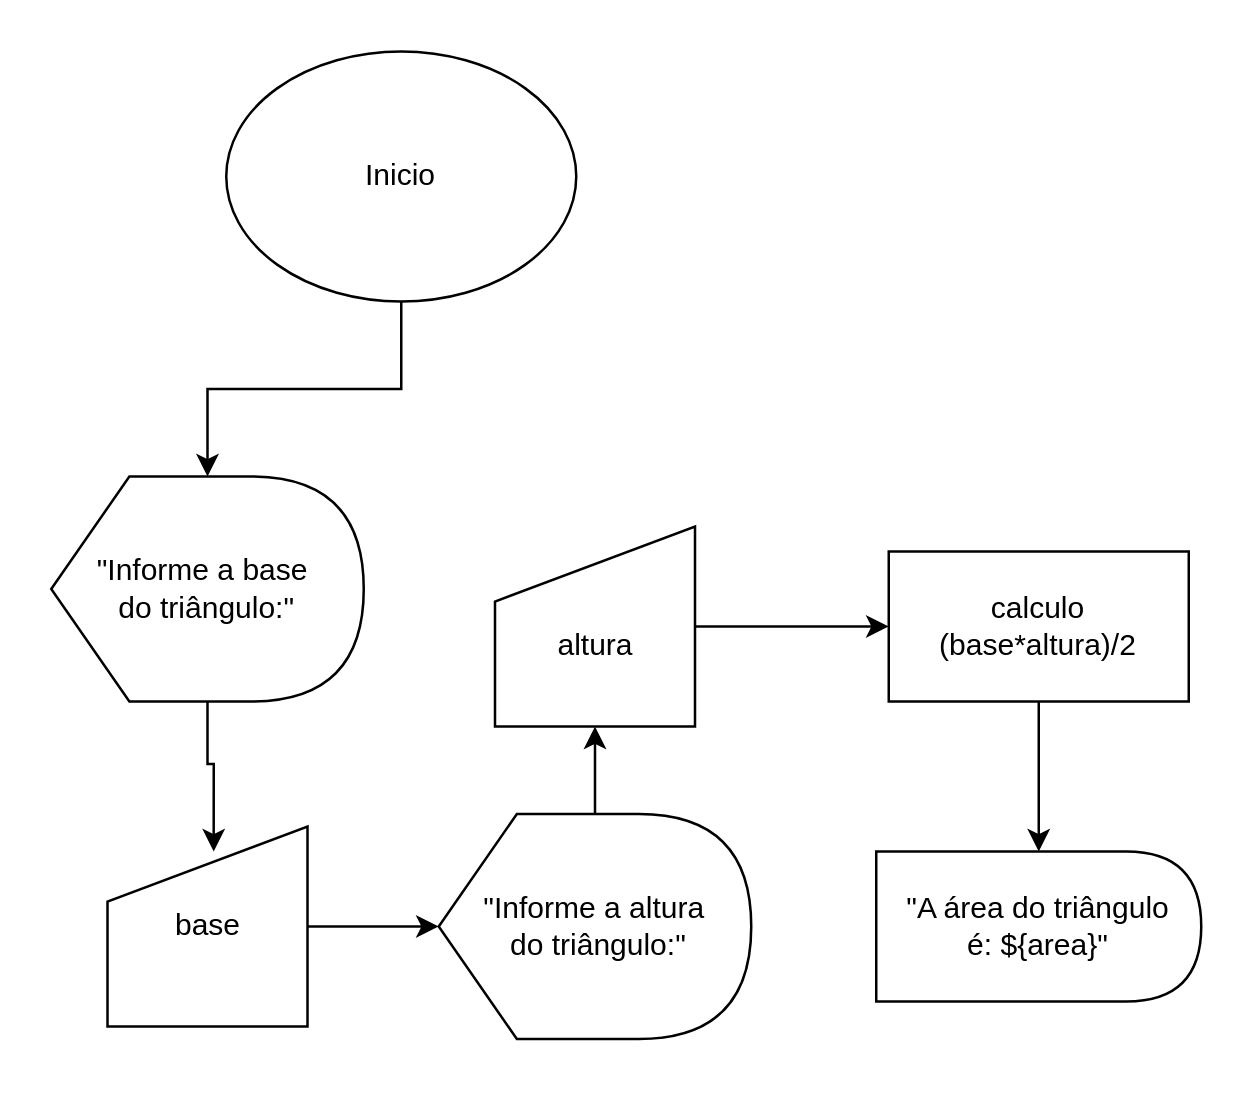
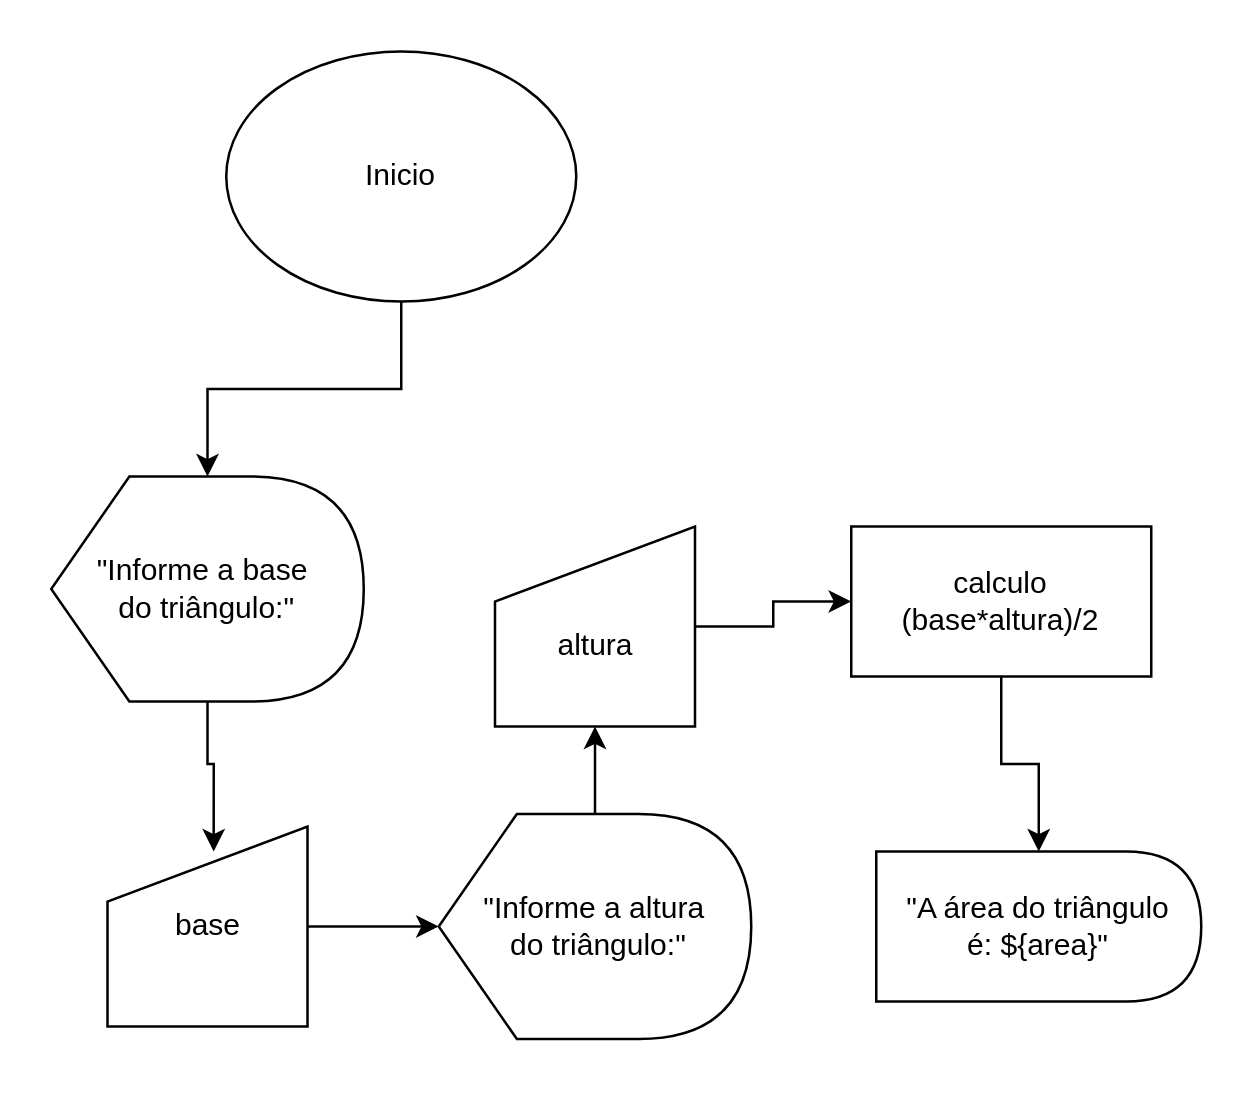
node "calculo (base*altura)/2": moved (1039, 626) -> (1001, 601)
